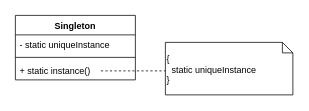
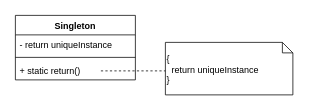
node "- static uniqueInstance": label "- static uniqueInstance" -> "- return uniqueInstance"
node "{ static uniqueInstance }": label "{ static uniqueInstance }" -> "{ return uniqueInstance }"
node "+ static instance()": label "+ static instance()" -> "+ static return()"
